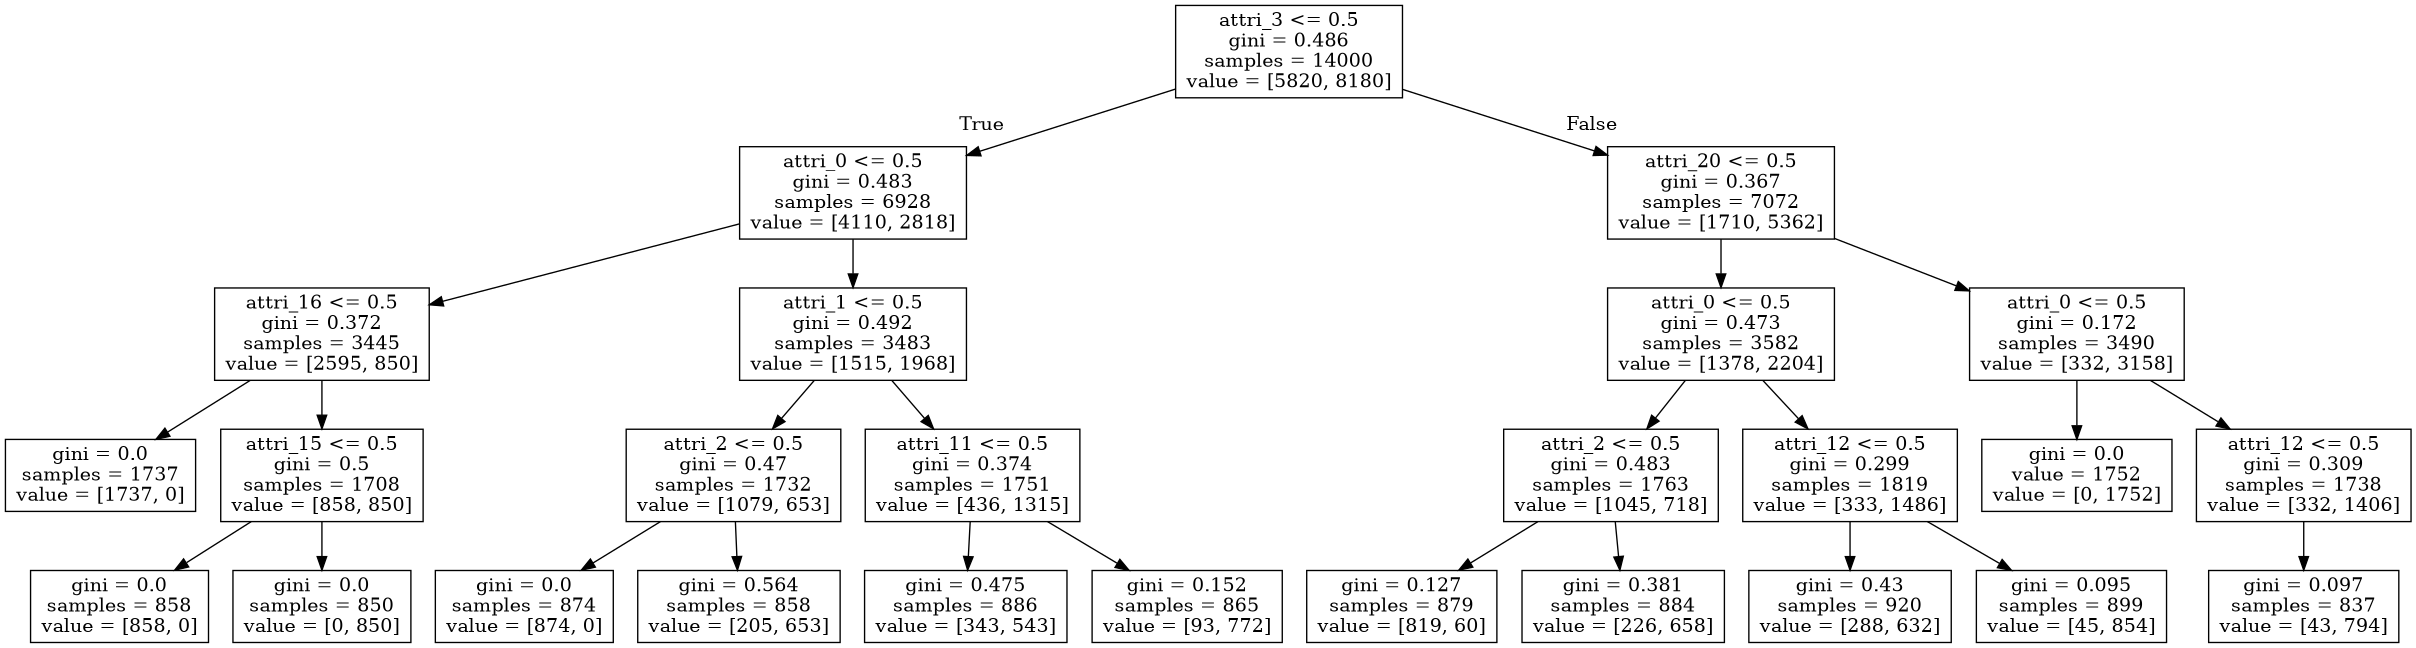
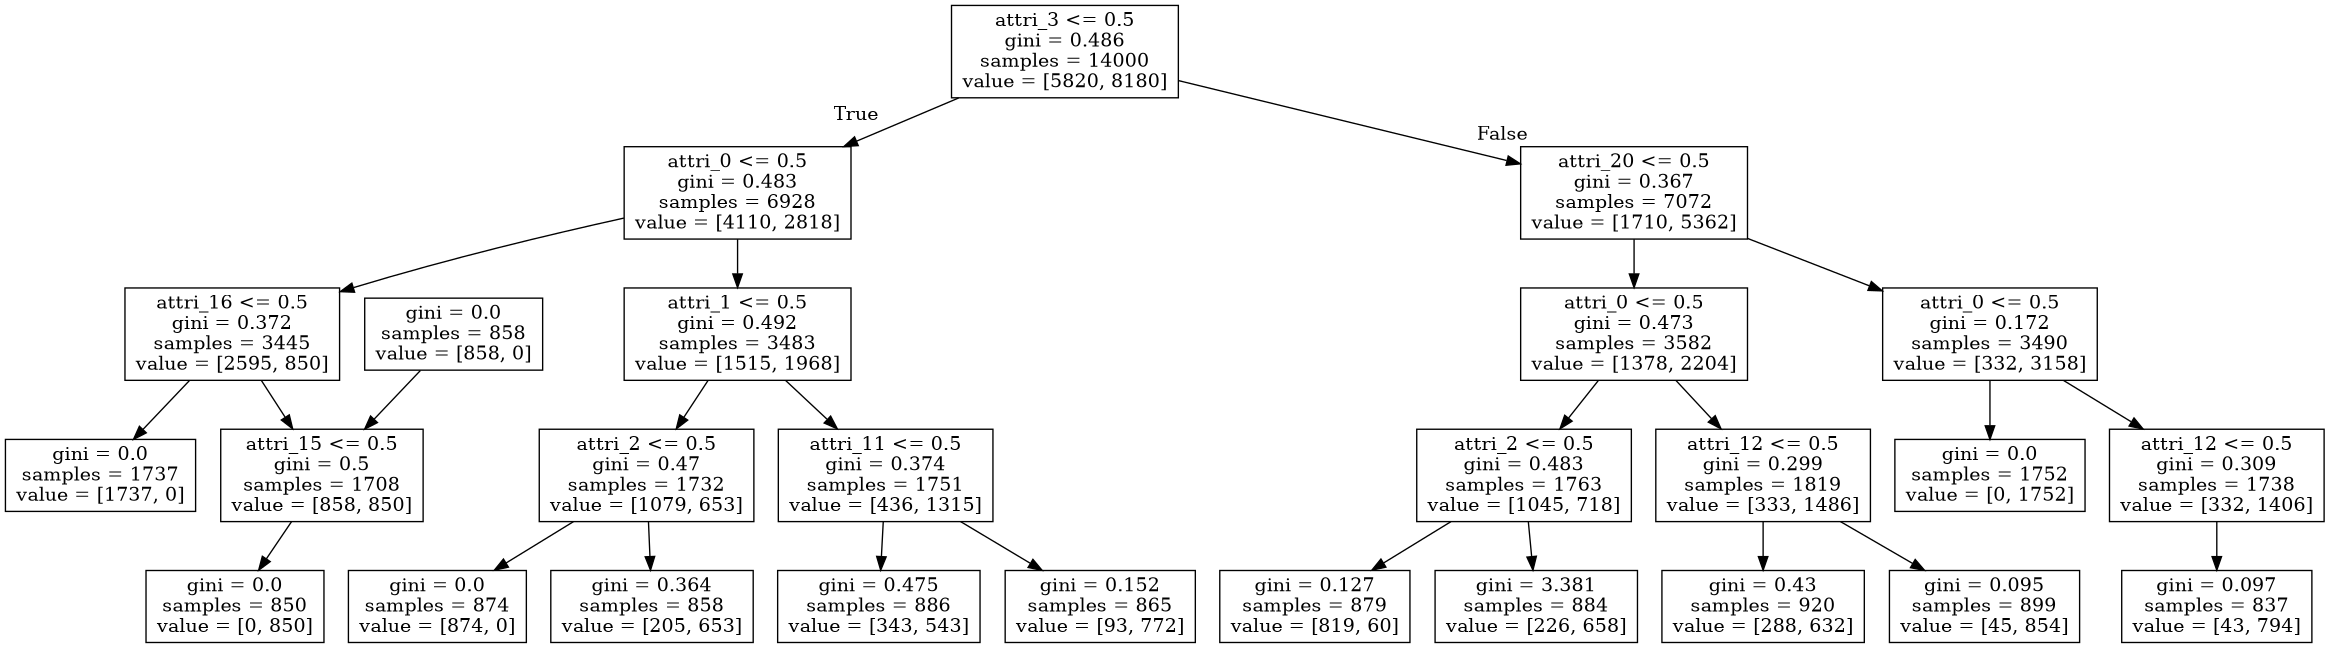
node "gini = 0.0 value = 1752 value = [0, 1752]": label "gini = 0.0 value = 1752 value = [0, 1752]" -> "gini = 0.0 samples = 1752 value = [0, 1752]"
edge "attri_15 <= 0.5 gini = 0.5 samples = 1708 value = [858, 850]" -> "gini = 0.0 samples = 858 value = [858, 0]": reversed
node "gini = 0.564 samples = 858 value = [205, 653]": label "gini = 0.564 samples = 858 value = [205, 653]" -> "gini = 0.364 samples = 858 value = [205, 653]"
node "gini = 0.381 samples = 884 value = [226, 658]": label "gini = 0.381 samples = 884 value = [226, 658]" -> "gini = 3.381 samples = 884 value = [226, 658]"
